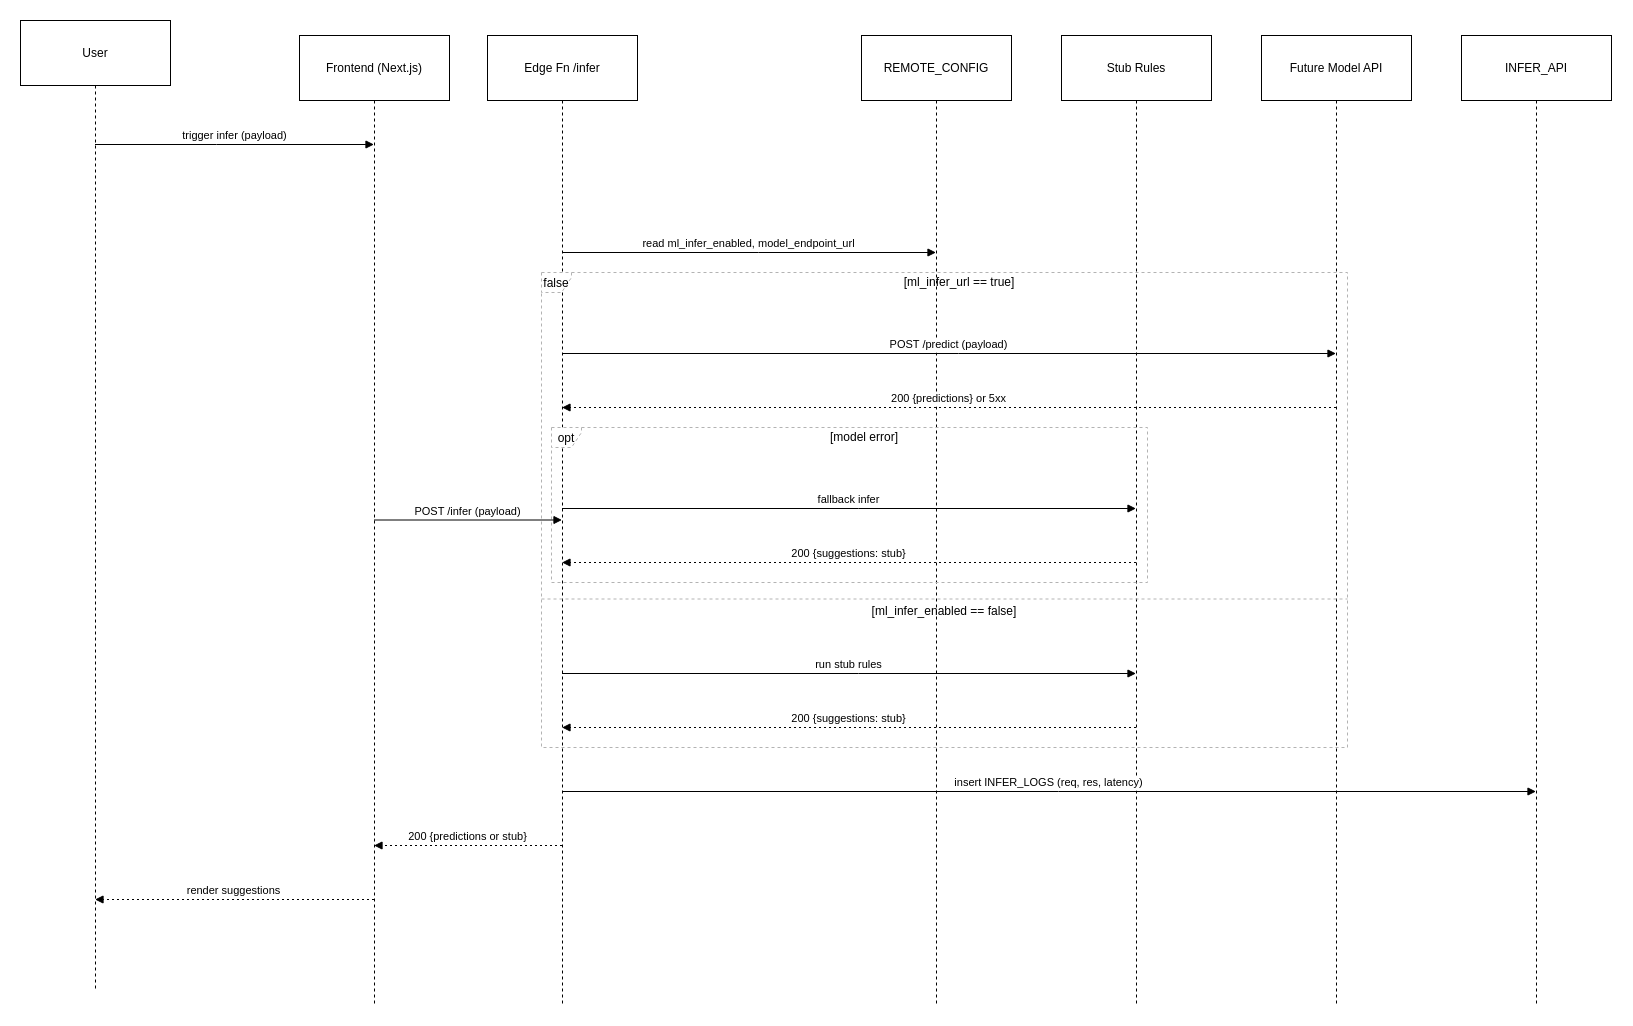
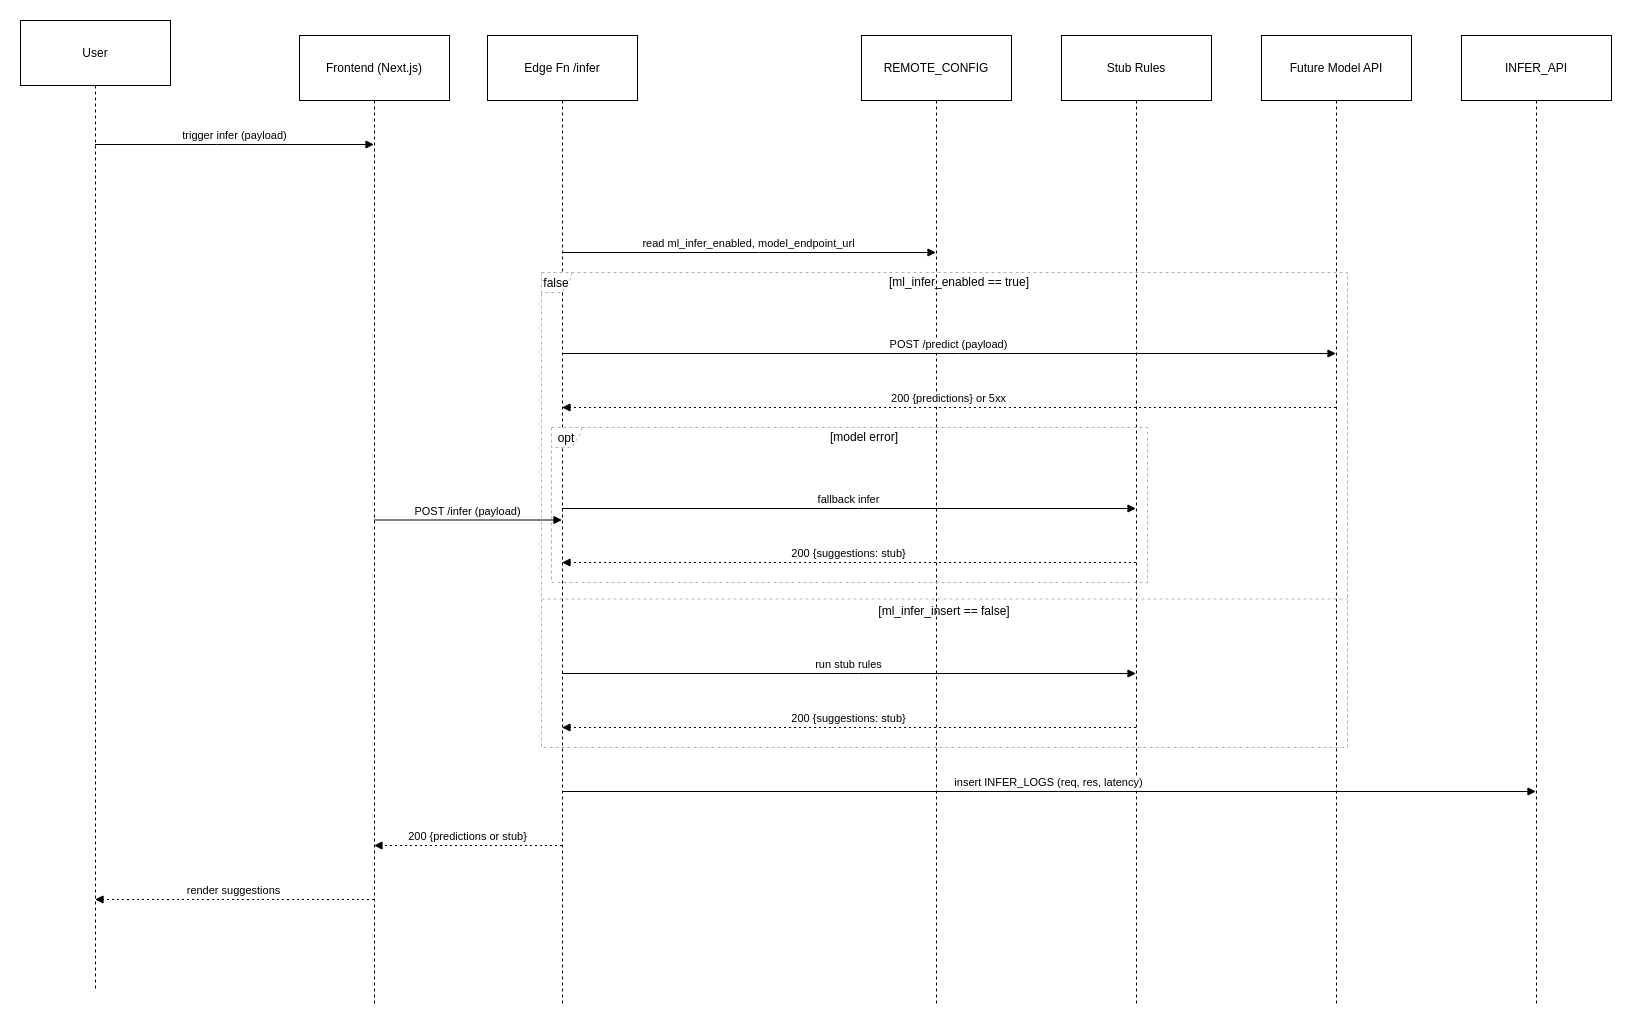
node "[ml_infer_url == true]": label "[ml_infer_url == true]" -> "[ml_infer_enabled == true]"
node "[ml_infer_enabled == false]": label "[ml_infer_enabled == false]" -> "[ml_infer_insert == false]"
